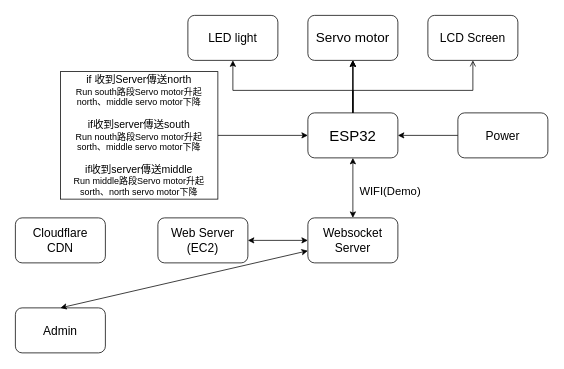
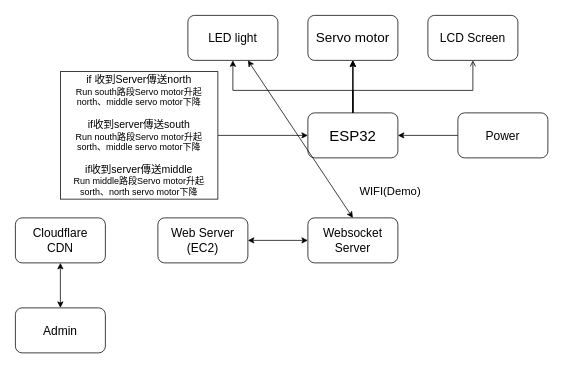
edge "ESP32" -- "Websocket Server": now "LED light" -- "Websocket Server"
edge "Websocket Server" -- "Admin": now "Cloudflare CDN" -- "Admin"
